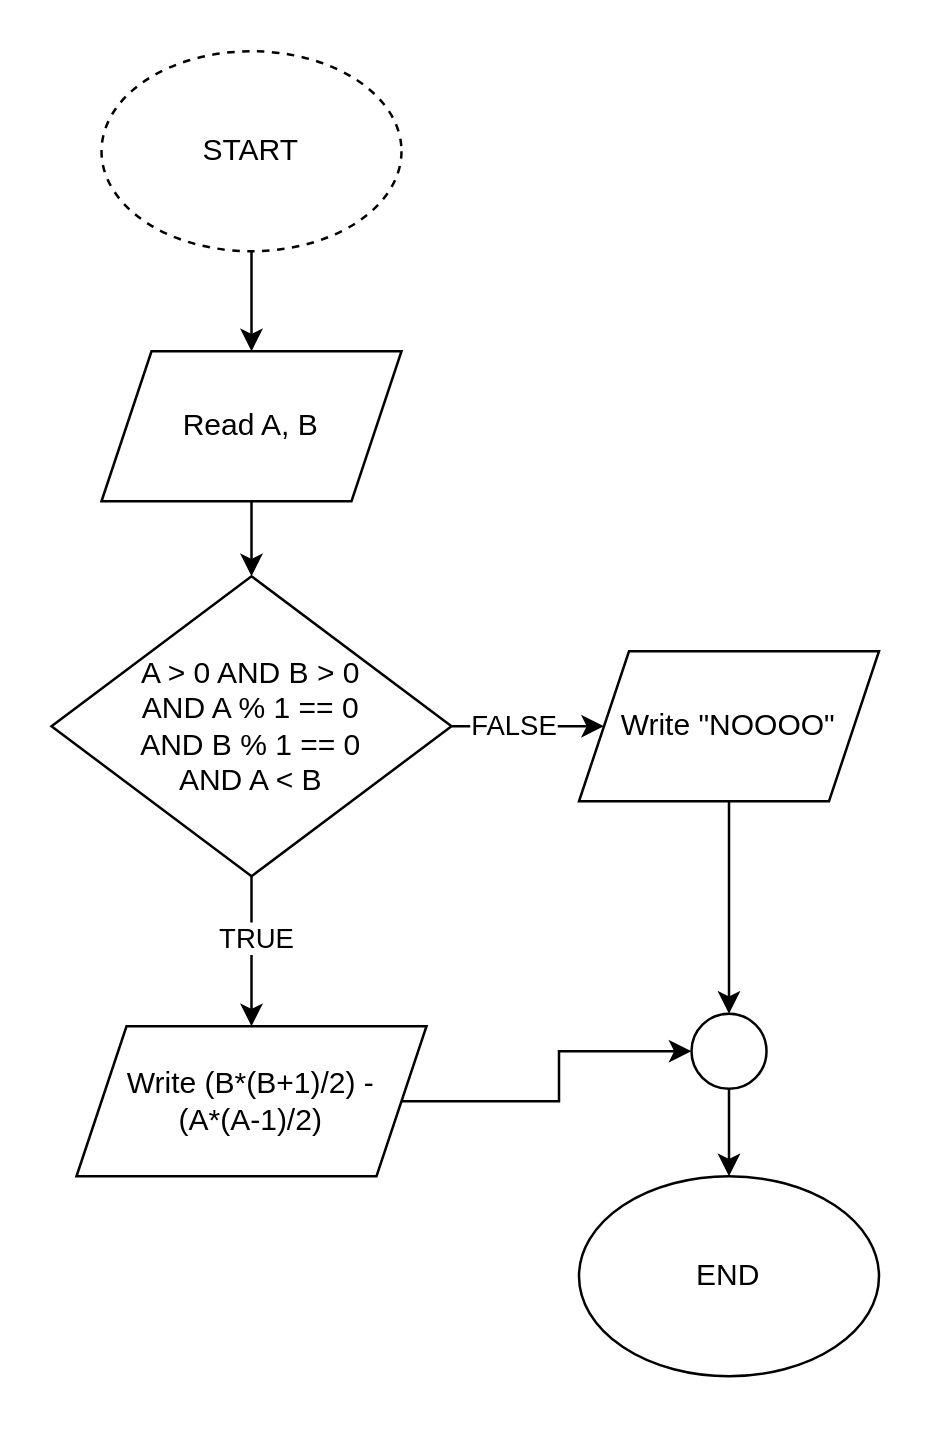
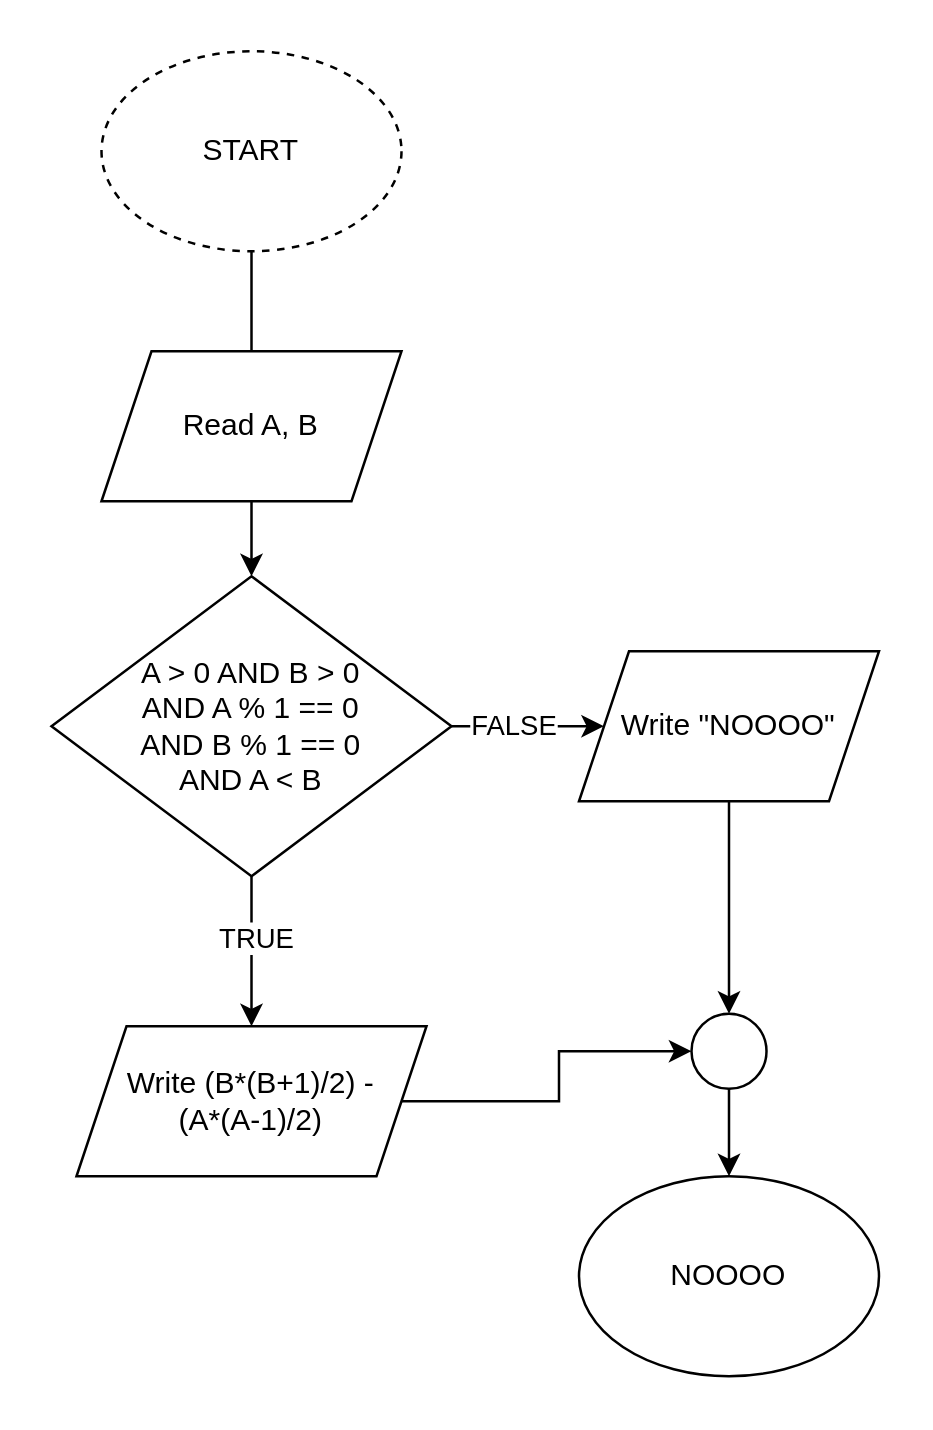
edge "START" -> "Read A, B": arrowhead classic -> none
node "END": label "END" -> "NOOOO"
